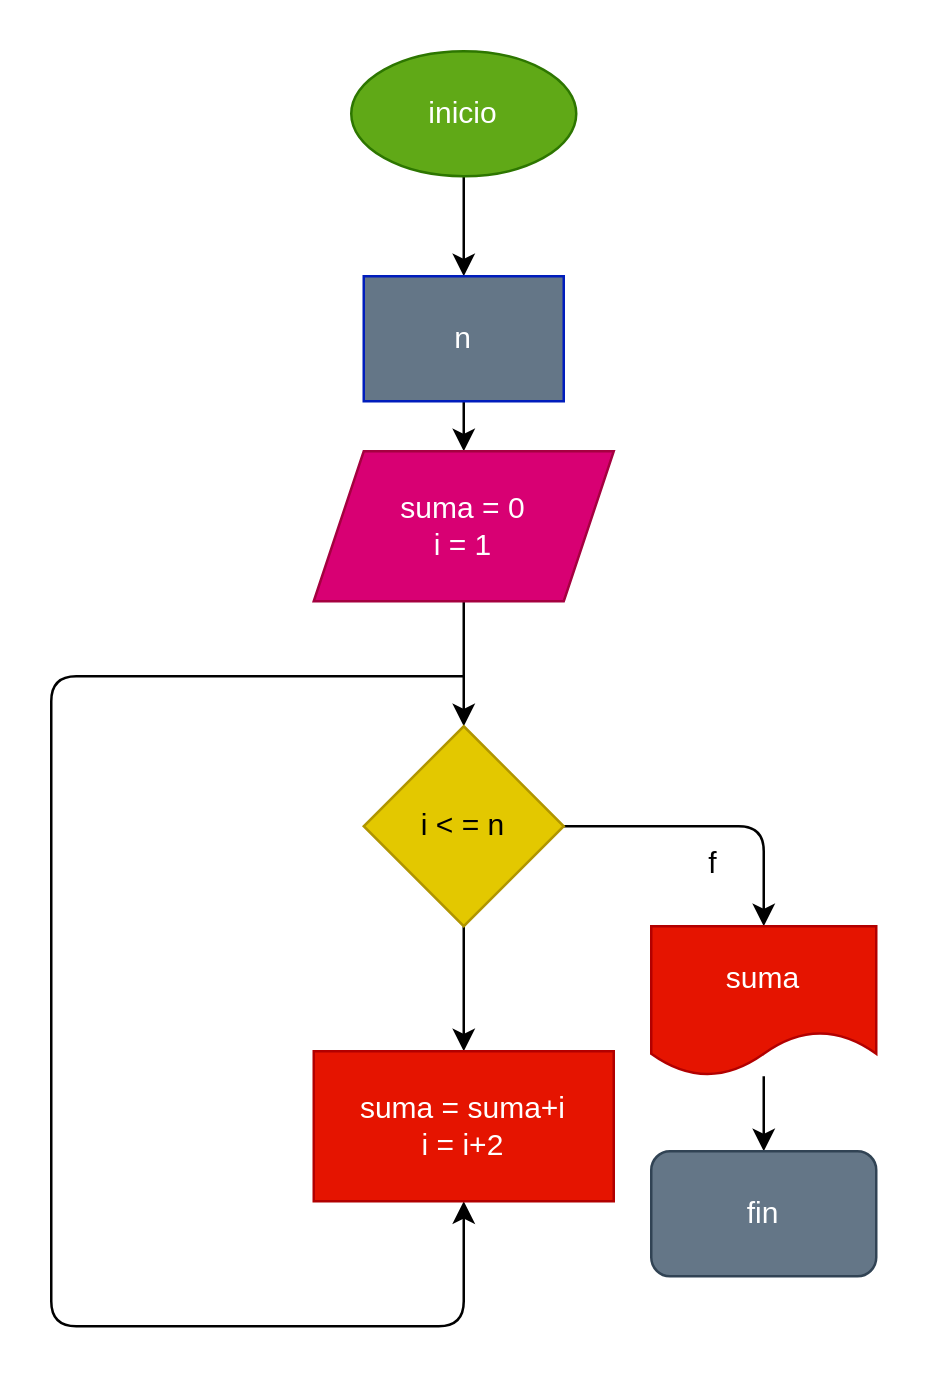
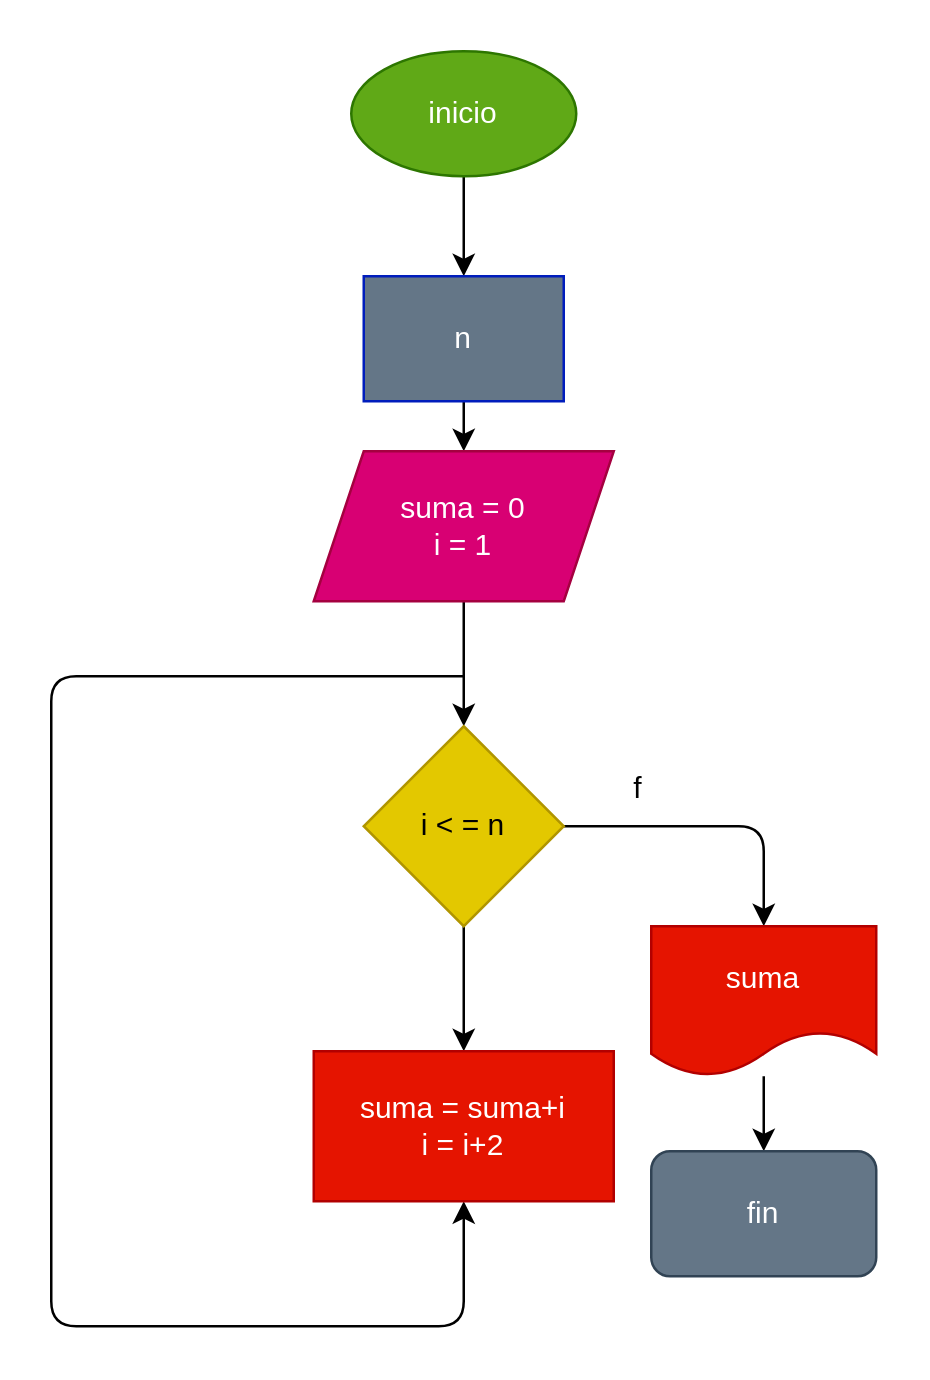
node "f": moved (714, 864) -> (639, 789)
